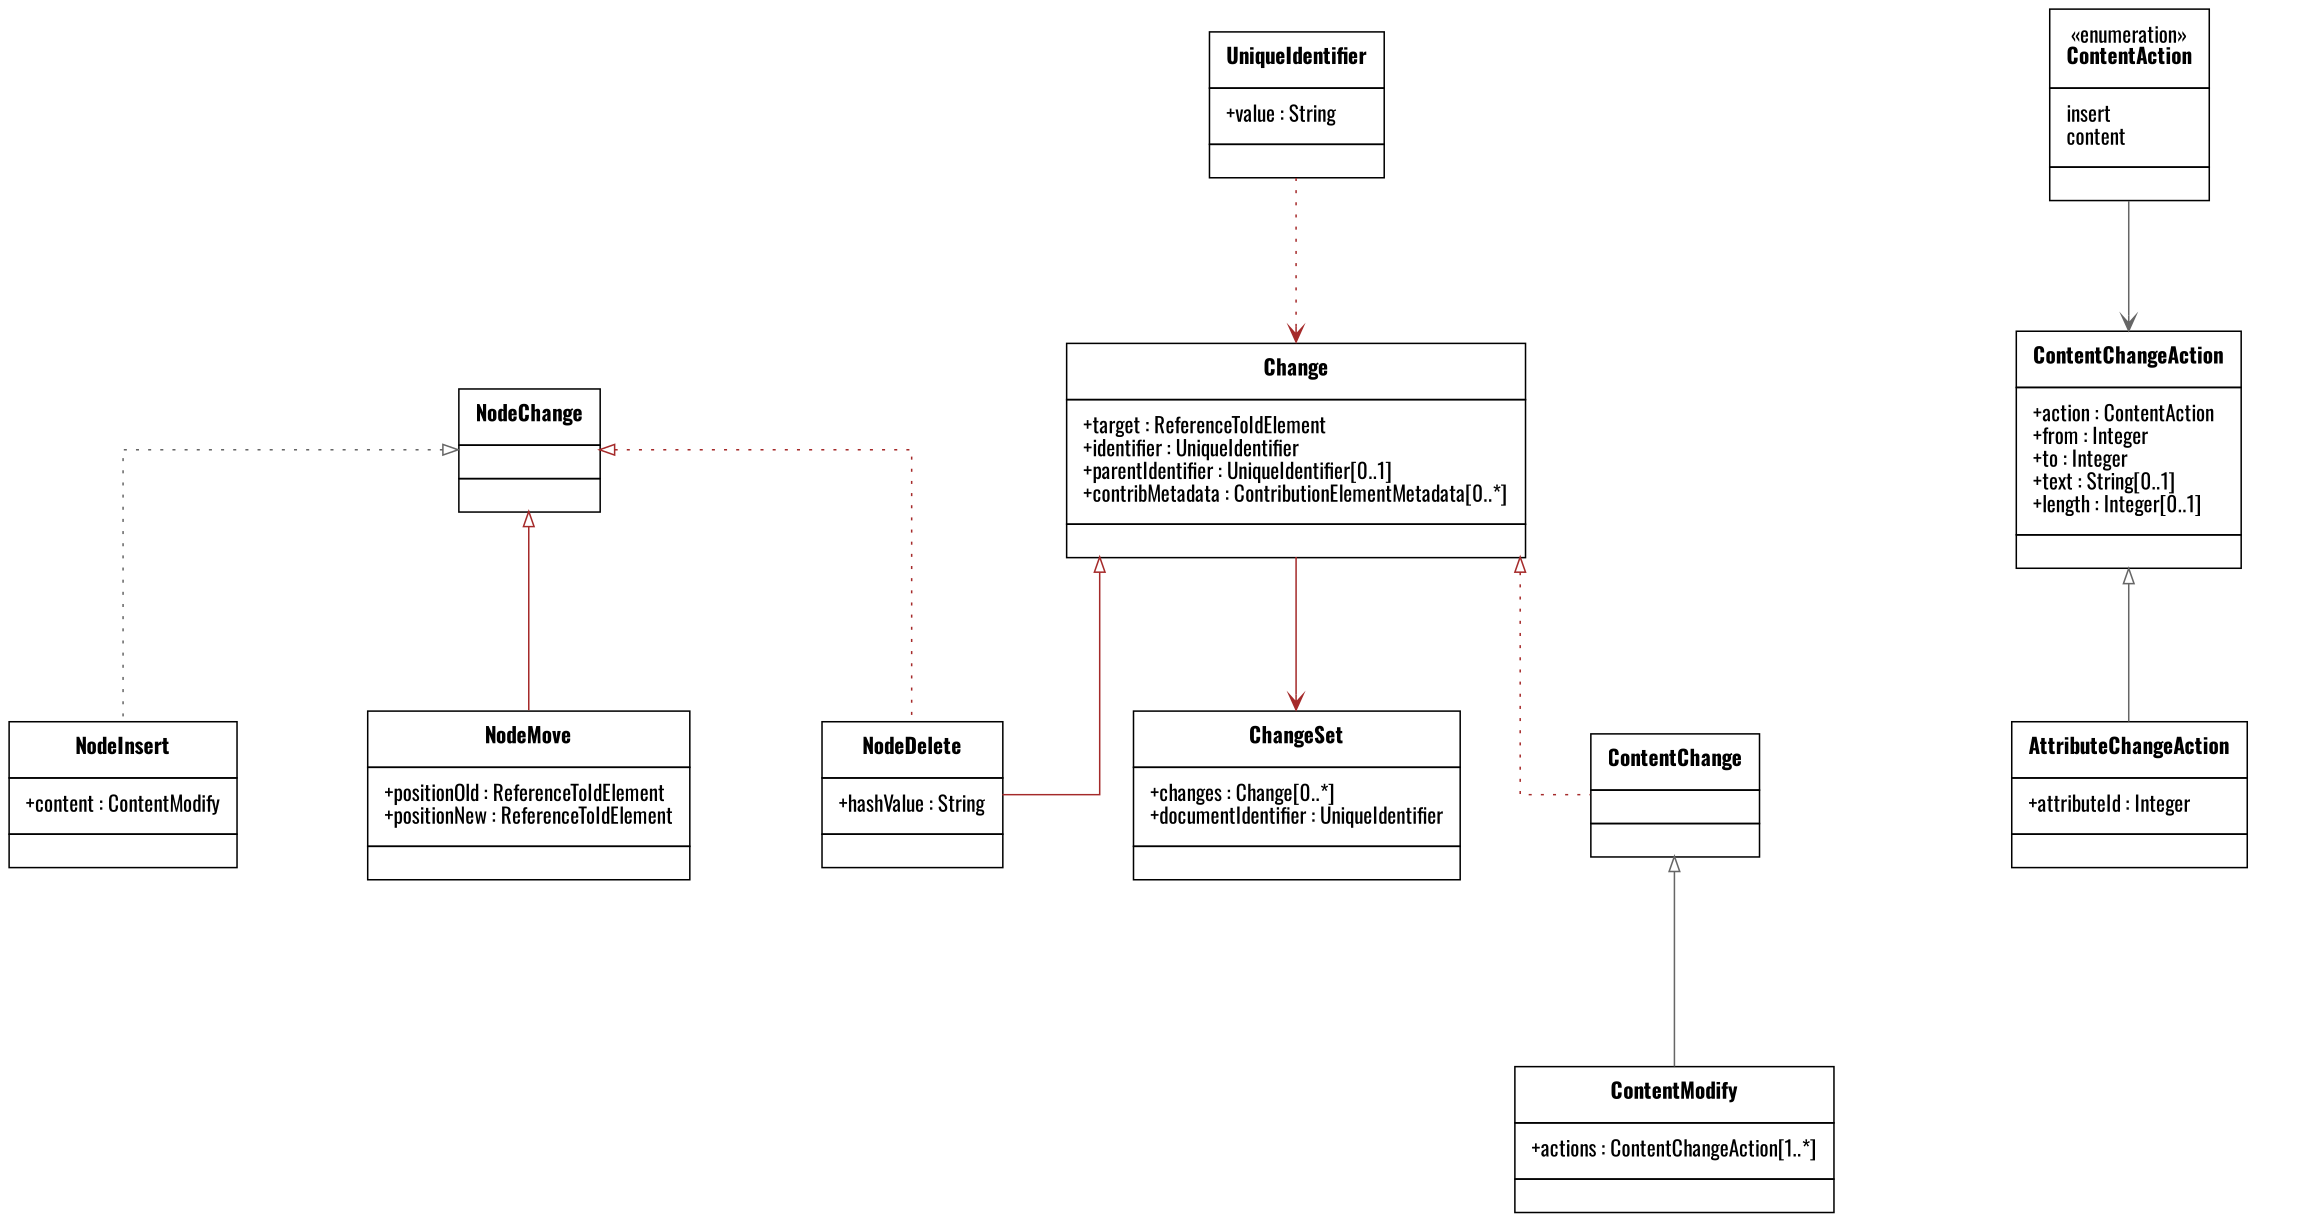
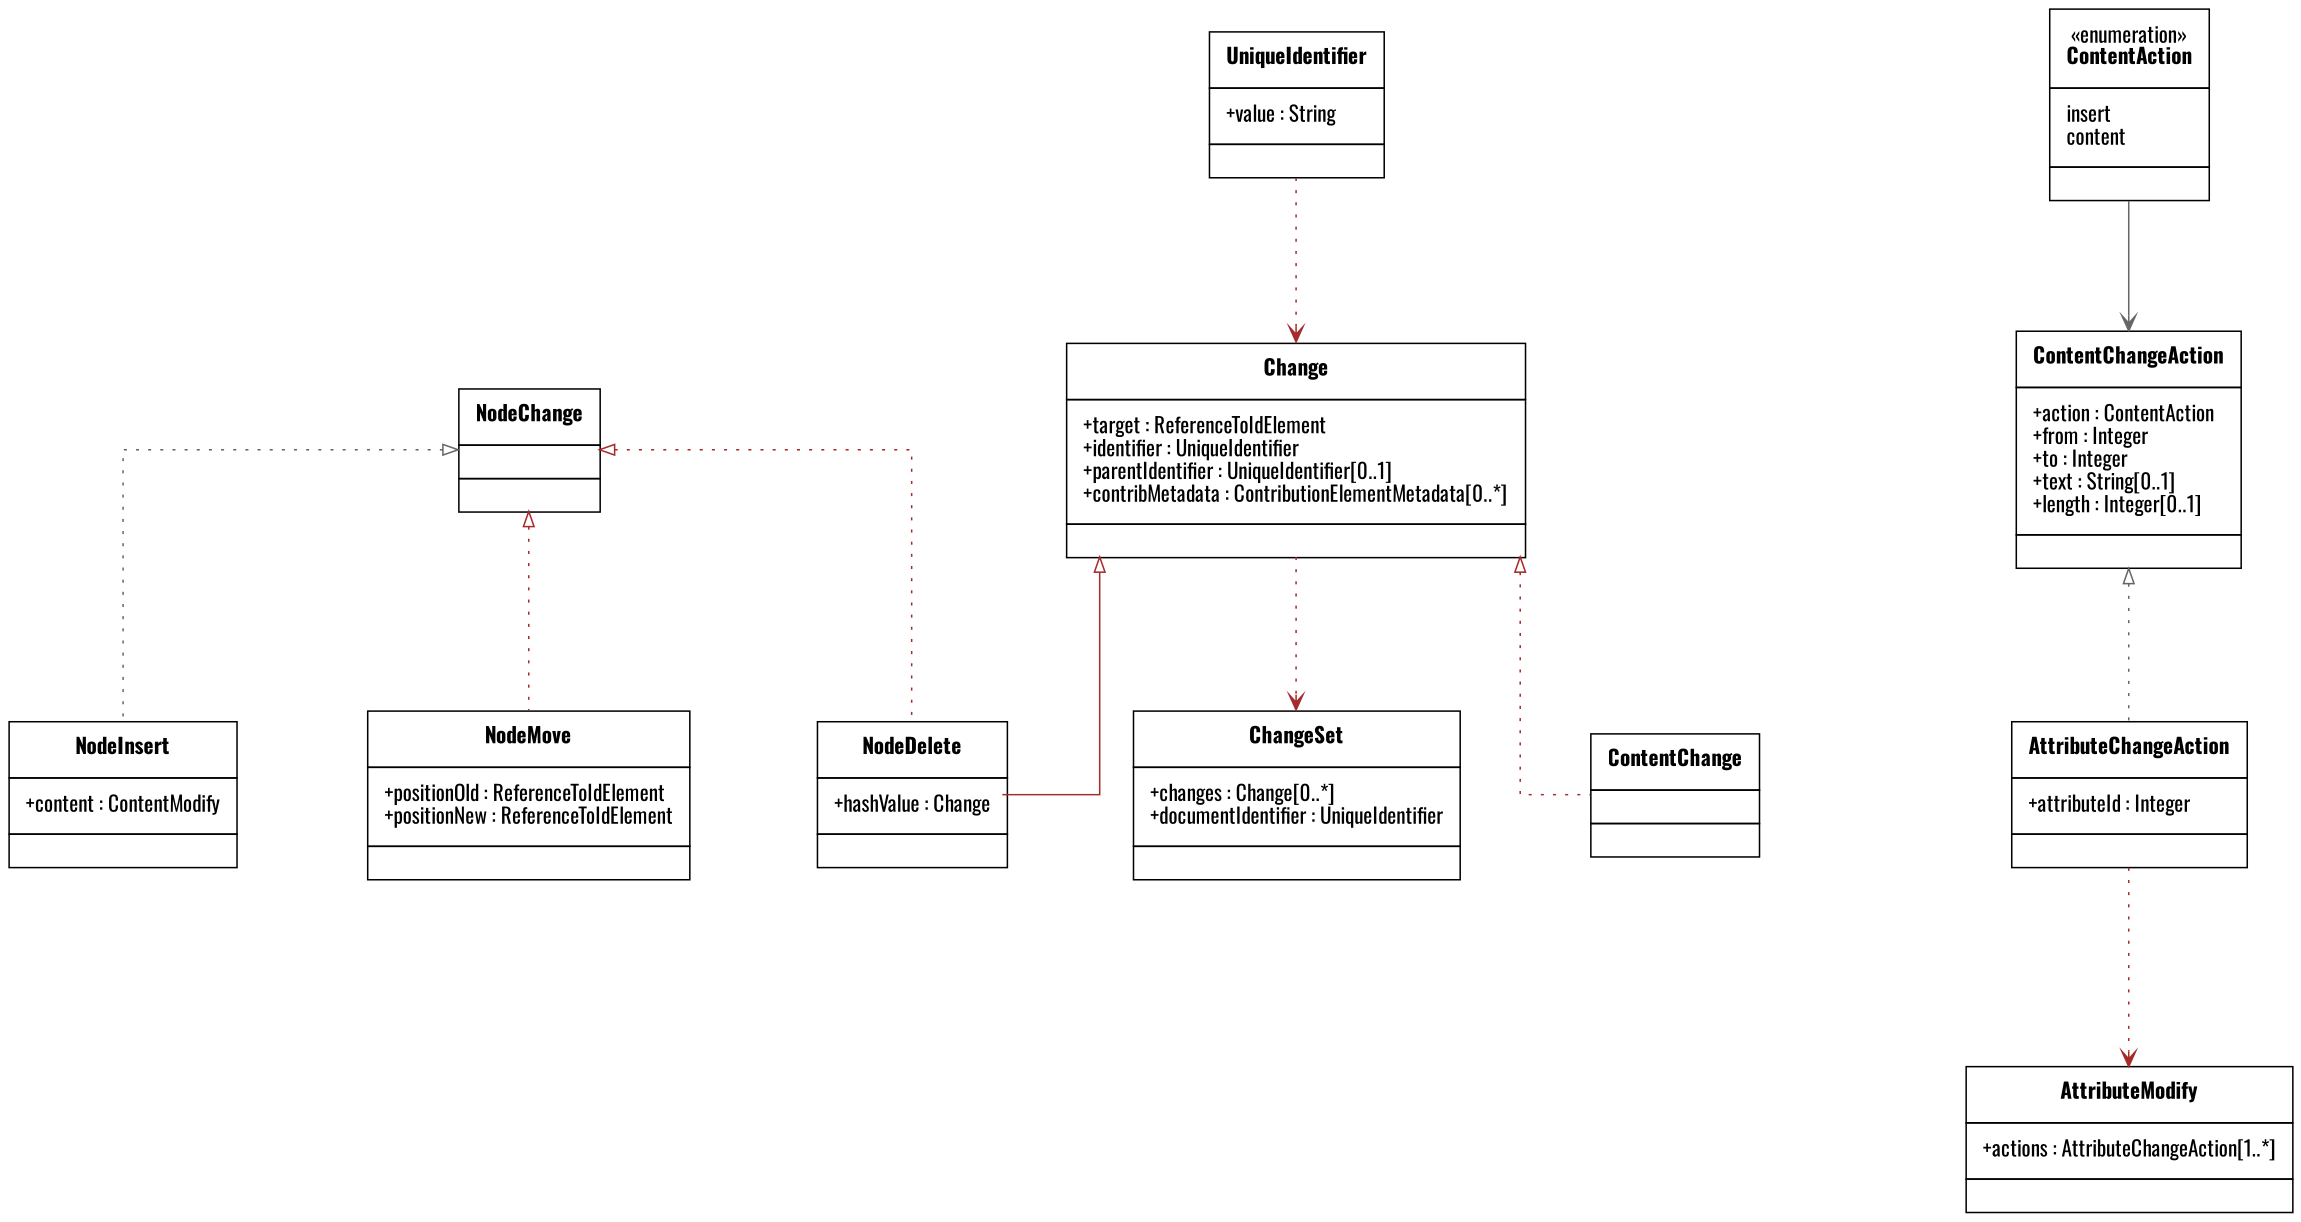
edge "NodeMove" -> "NodeChange": style solid -> dotted
edge "Change" -- "ChangeSet": style solid -> dotted
edge "AttributeChangeAction" -> "ContentChangeAction": style solid -> dotted
node "NodeDelete": text "+hashValue : String" -> "+hashValue : Change"
node "ContentModify": removed
node "AttributeModify": added
